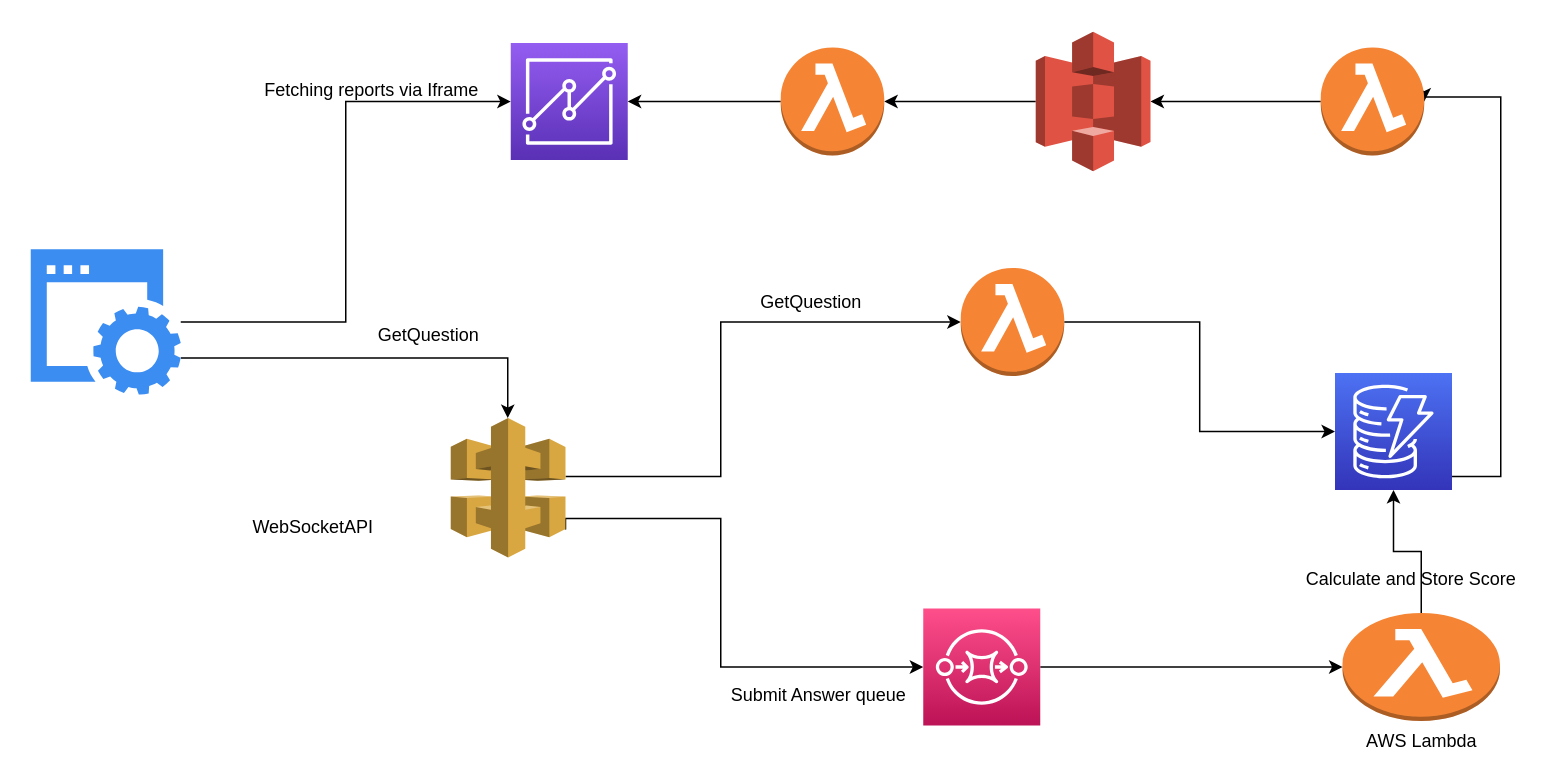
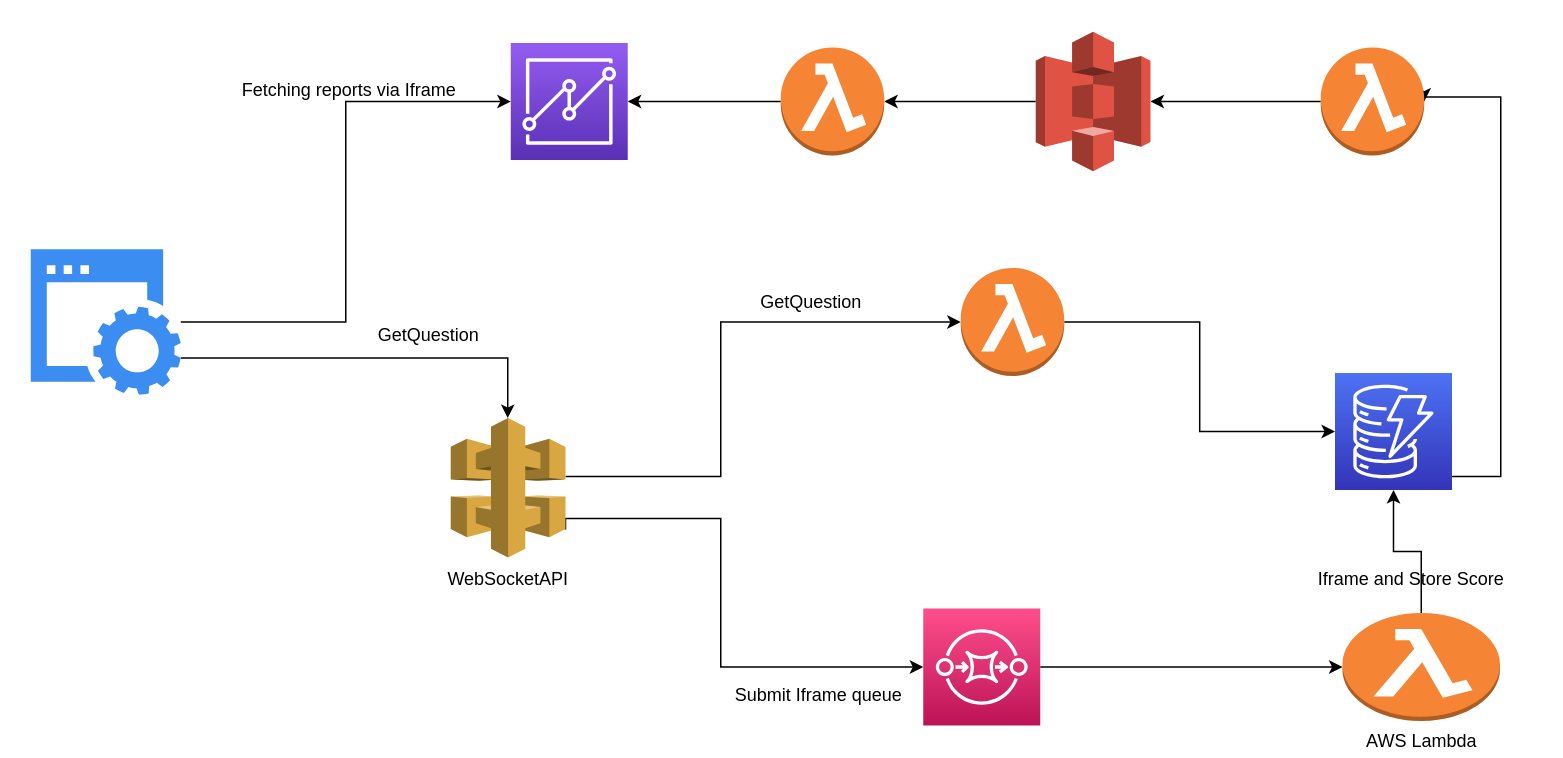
node "Fetching reports via Iframe": moved (371, 91) -> (349, 91)
node "WebSocketAPI": moved (313, 527) -> (508, 580)
node "Calculate and Store Score": label "Calculate and Store Score" -> "Iframe and Store Score"
node "Submit Answer queue": label "Submit Answer queue" -> "Submit Iframe queue"
